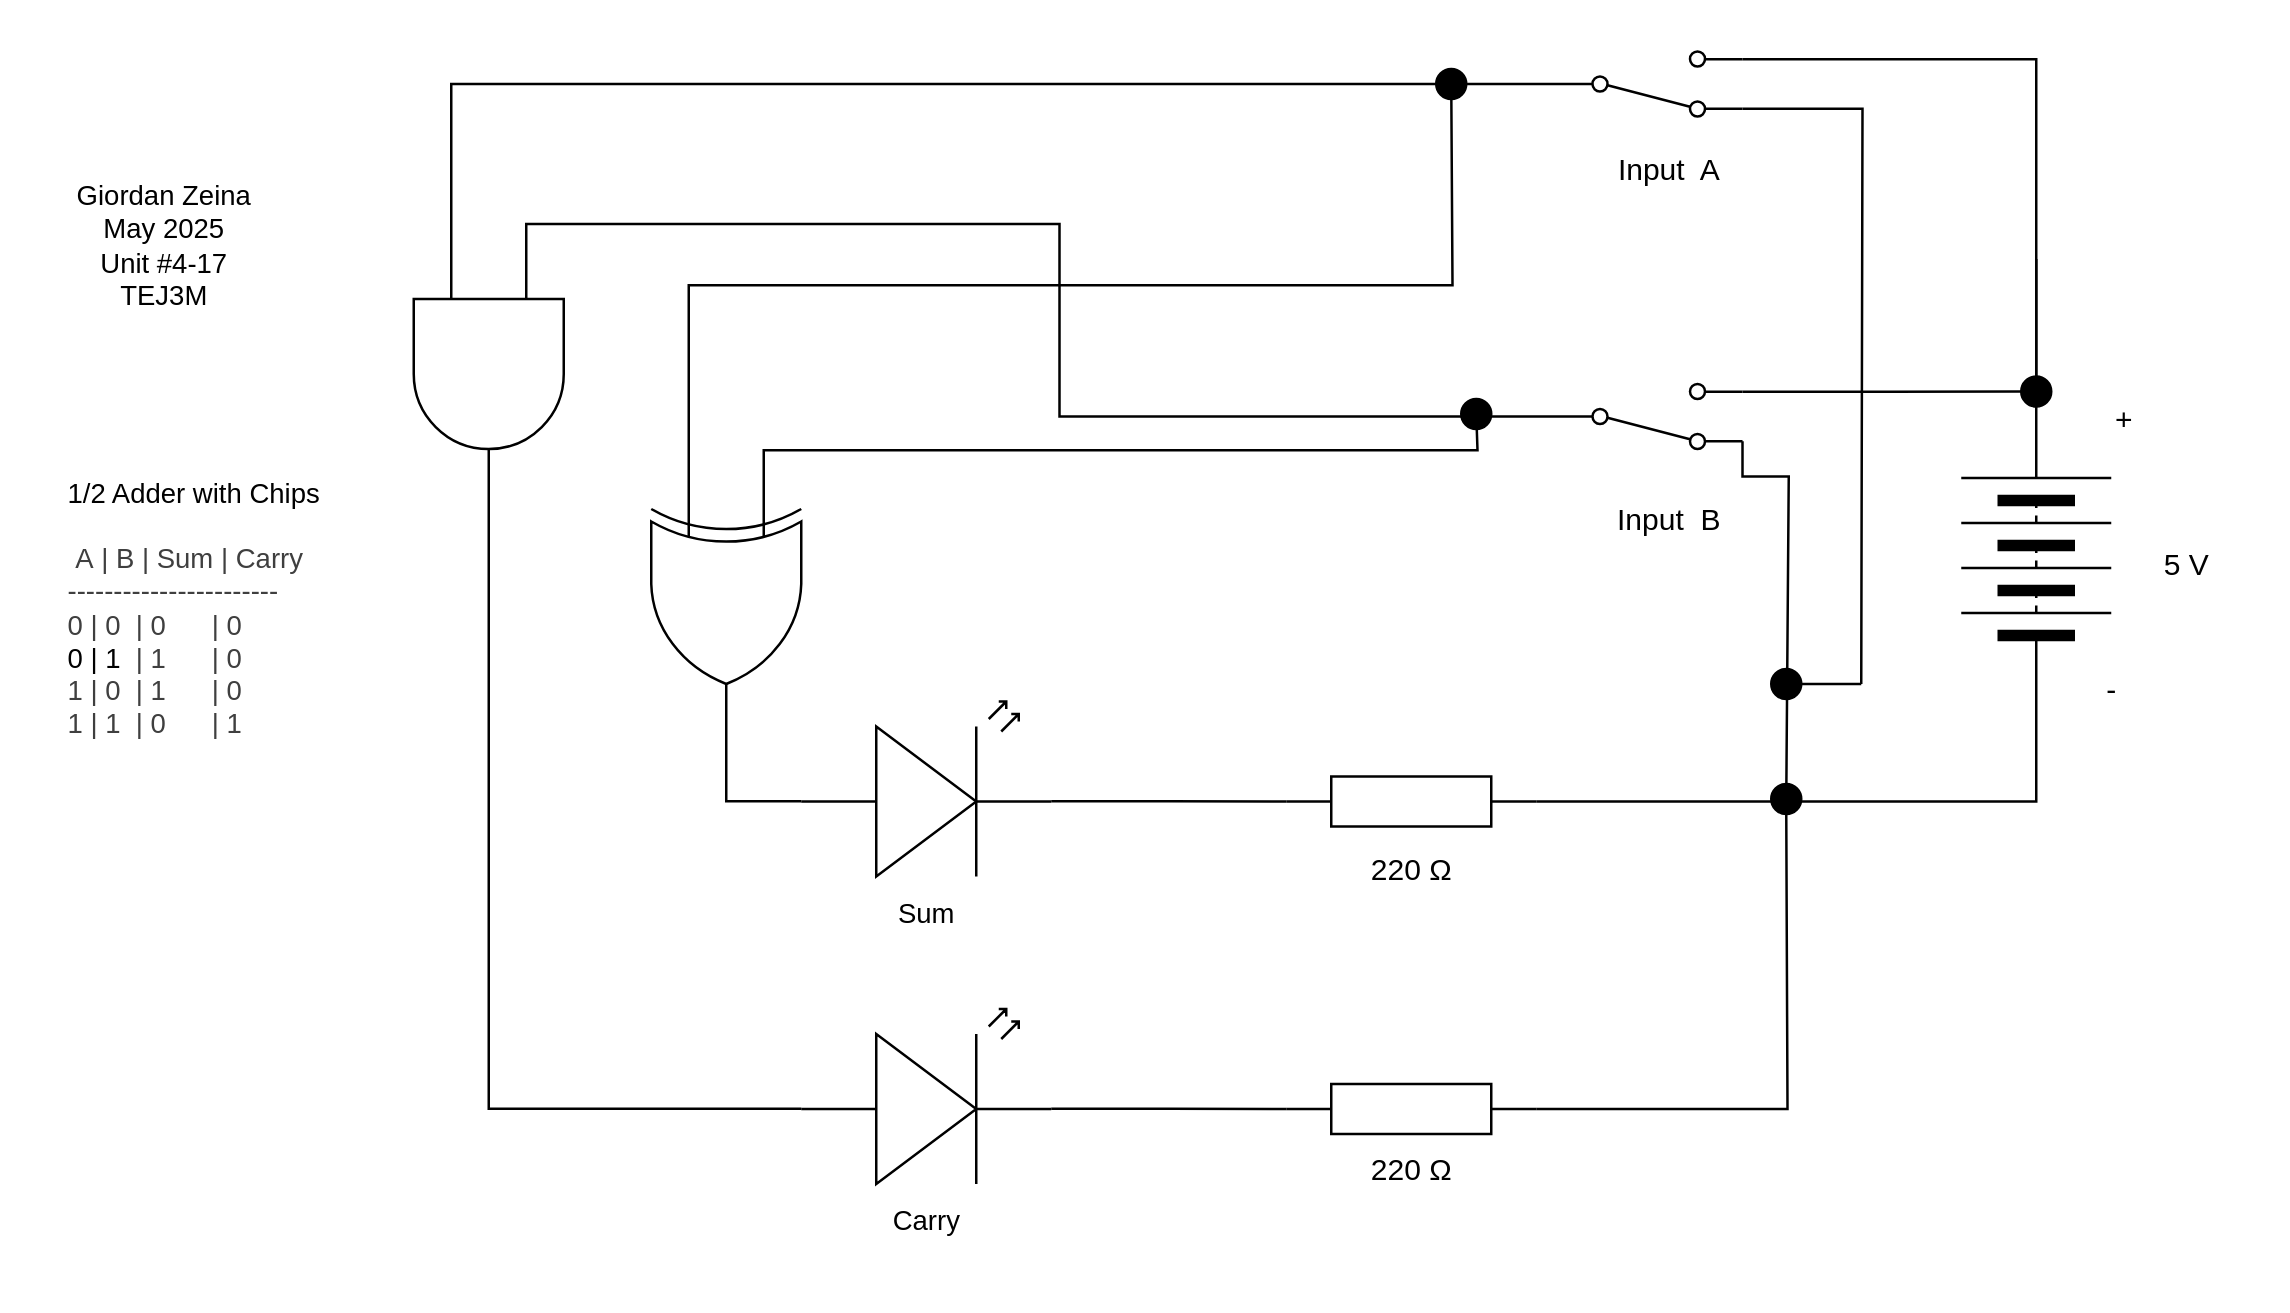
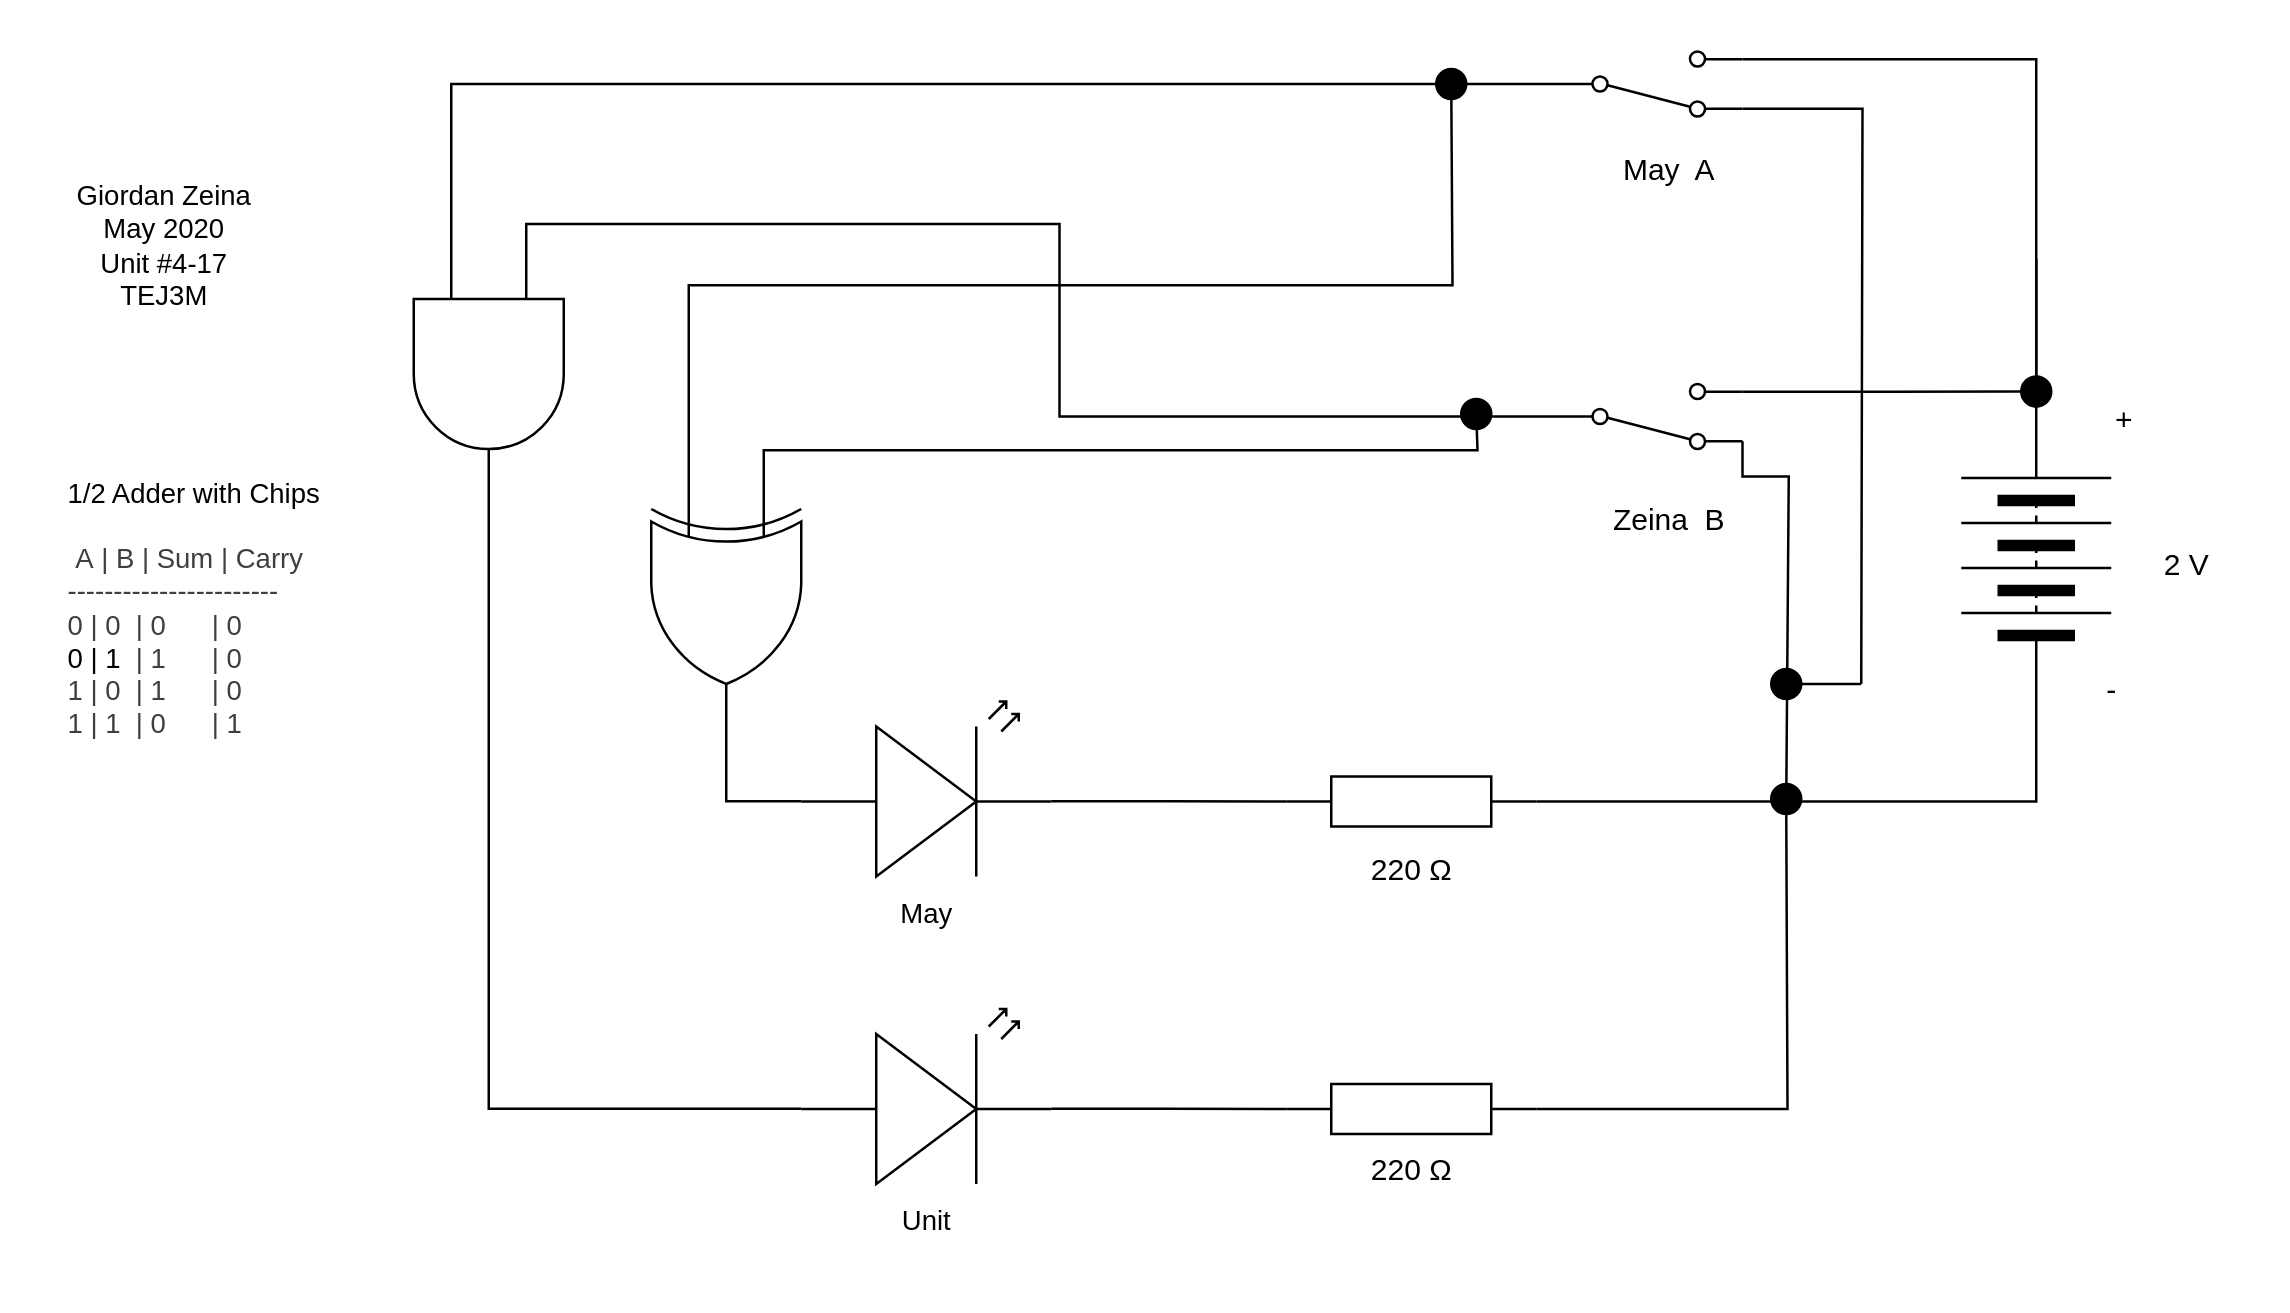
node "Input A": label "Input A" -> "May A"
node "Giordan Zeina May 2025 Unit #4-17 TEJ3M": label "Giordan Zeina May 2025 Unit #4-17 TEJ3M" -> "Giordan Zeina May 2020 Unit #4-17 TEJ3M"
node "Input B": label "Input B" -> "Zeina B"
node "5 V": label "5 V" -> "2 V"
node "Sum": label "Sum" -> "May"
node "Carry": label "Carry" -> "Unit"
